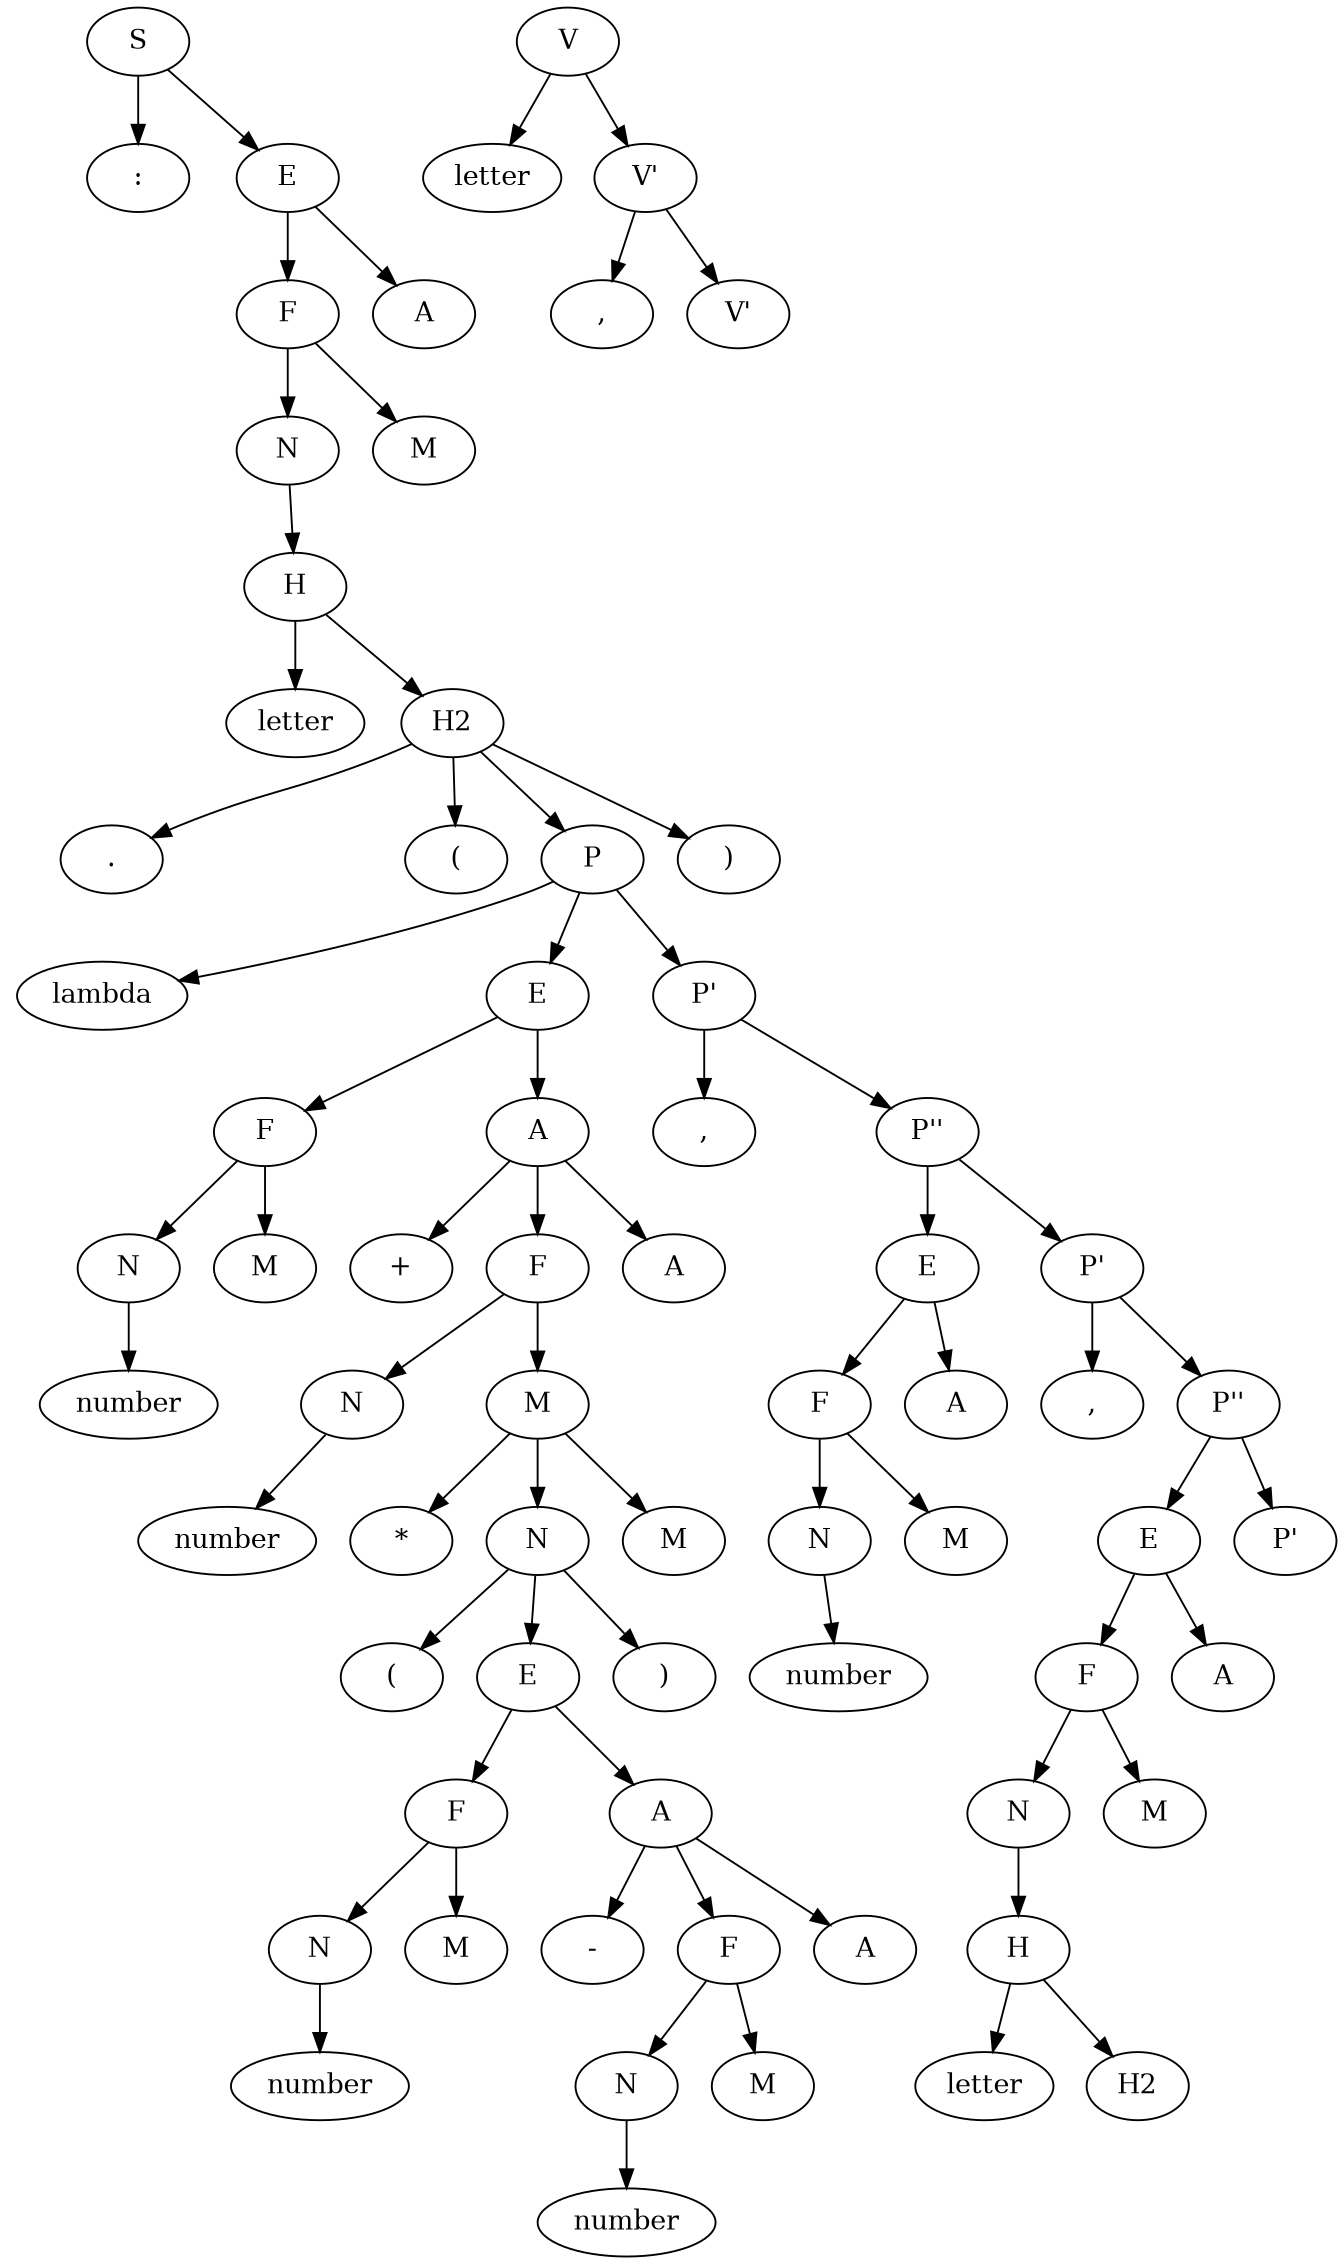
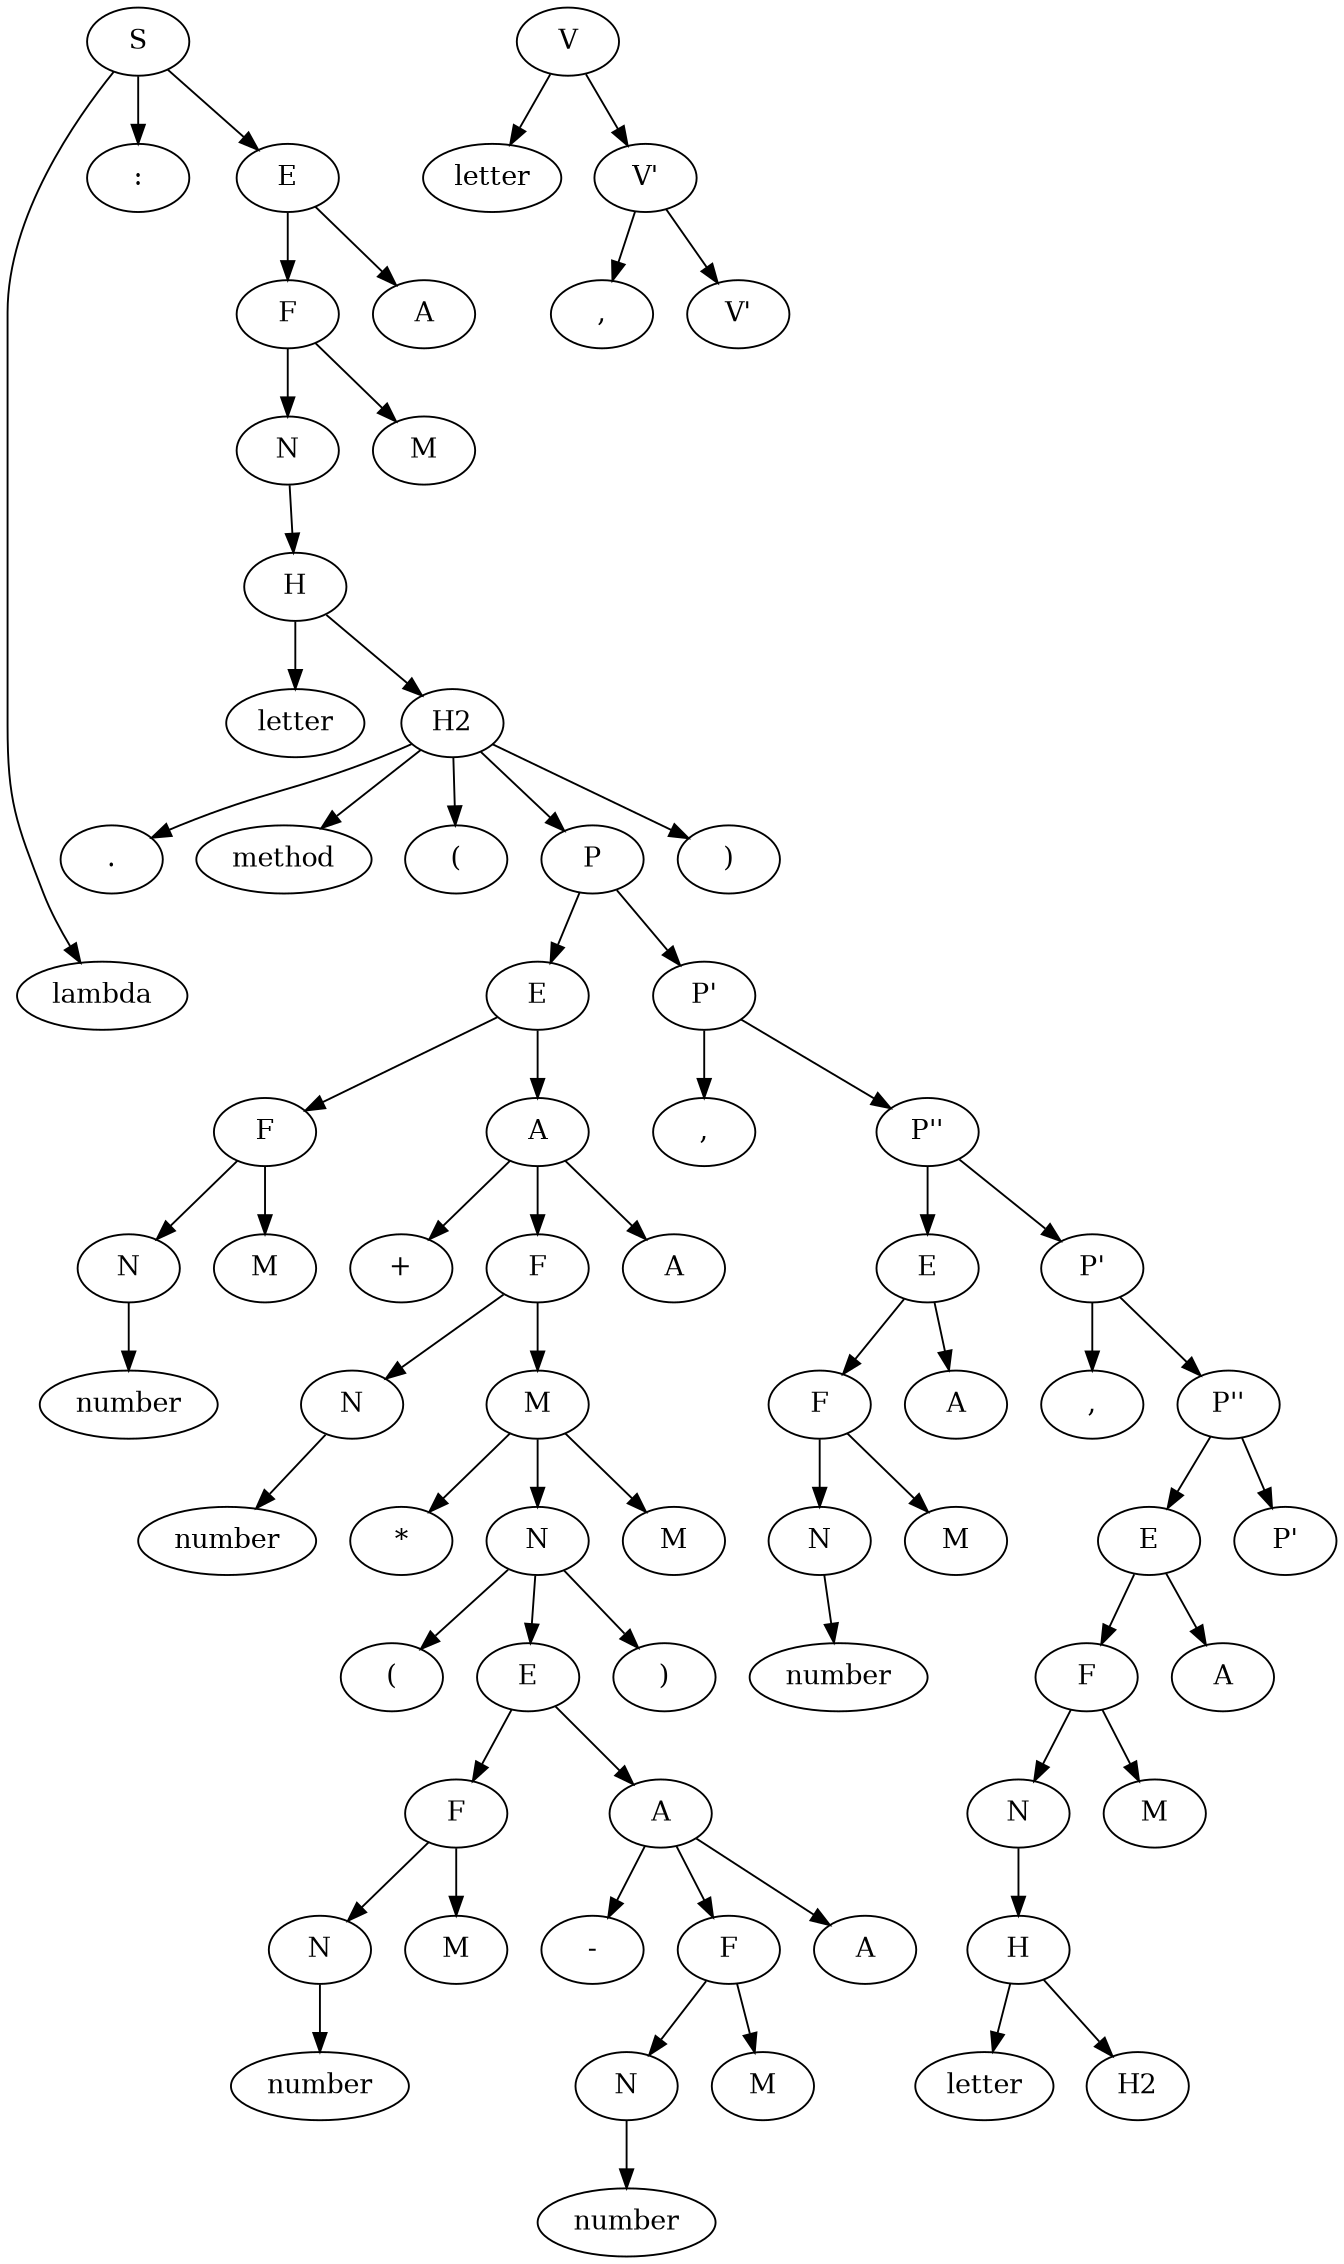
node "method": added
edge "P" -> "lambda": now "S" -> "lambda"
